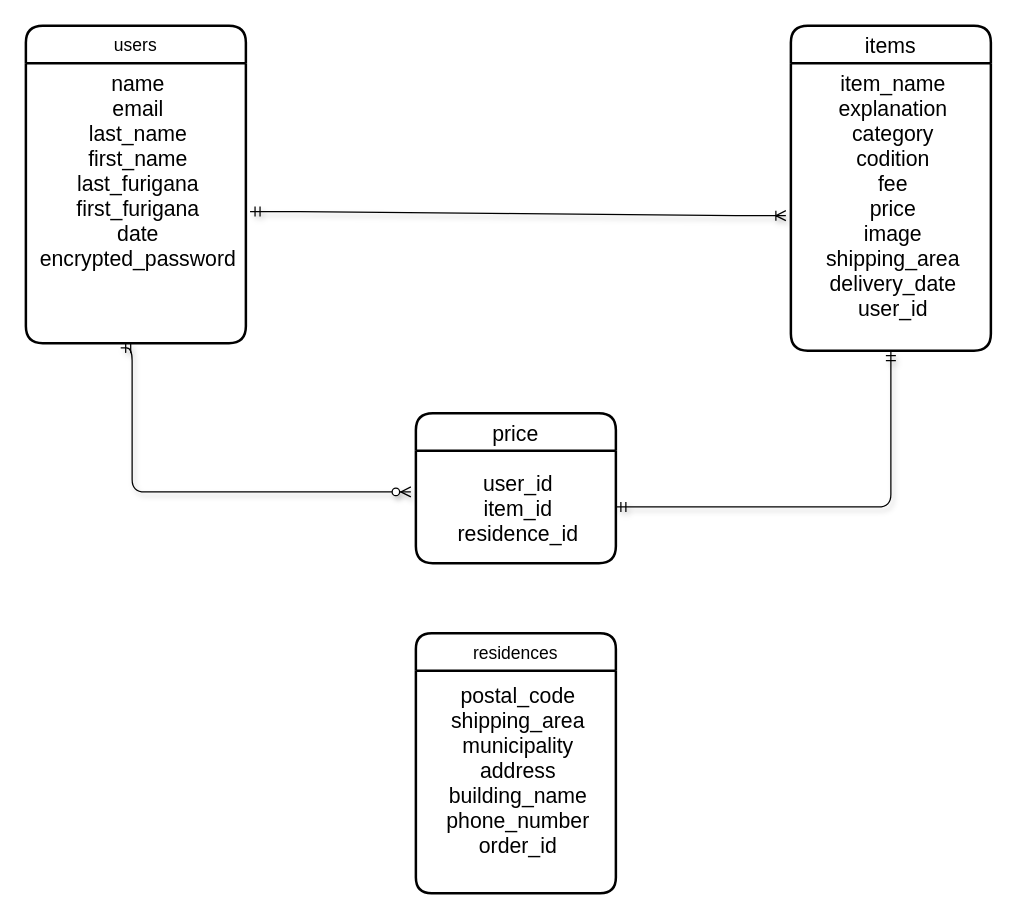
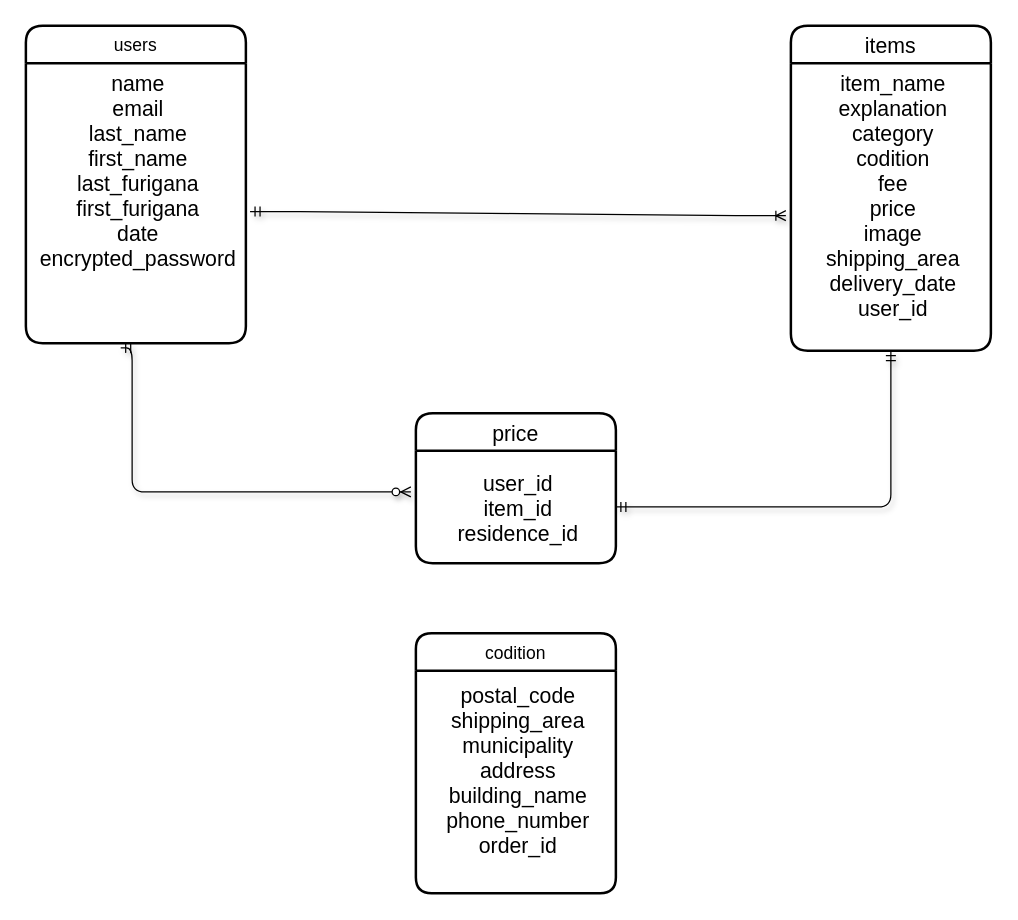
node "residences": label "residences" -> "codition"
